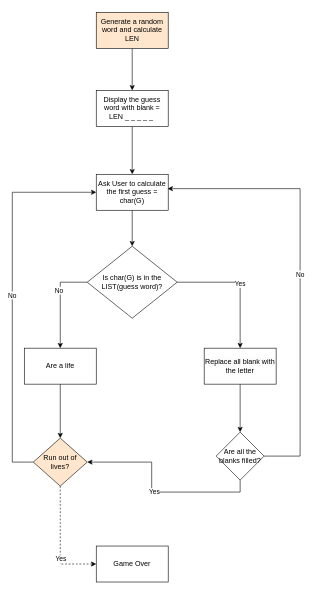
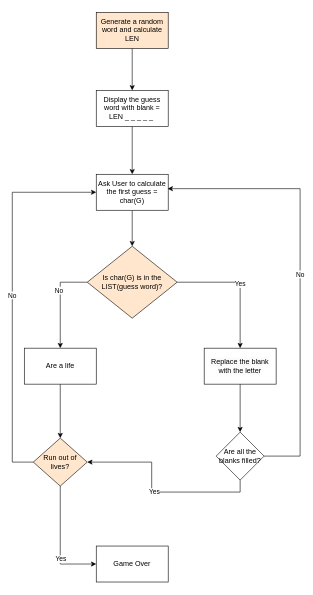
node "Is char(G) is in the LIST(guess word)?": fillcolor #ffffff -> #ffe6cc
node "Replace all blank with the letter": label "Replace all blank with the letter" -> "Replace the blank with the letter"
edge "Run out of lives?" -> "Game Over": style dashed -> solid
